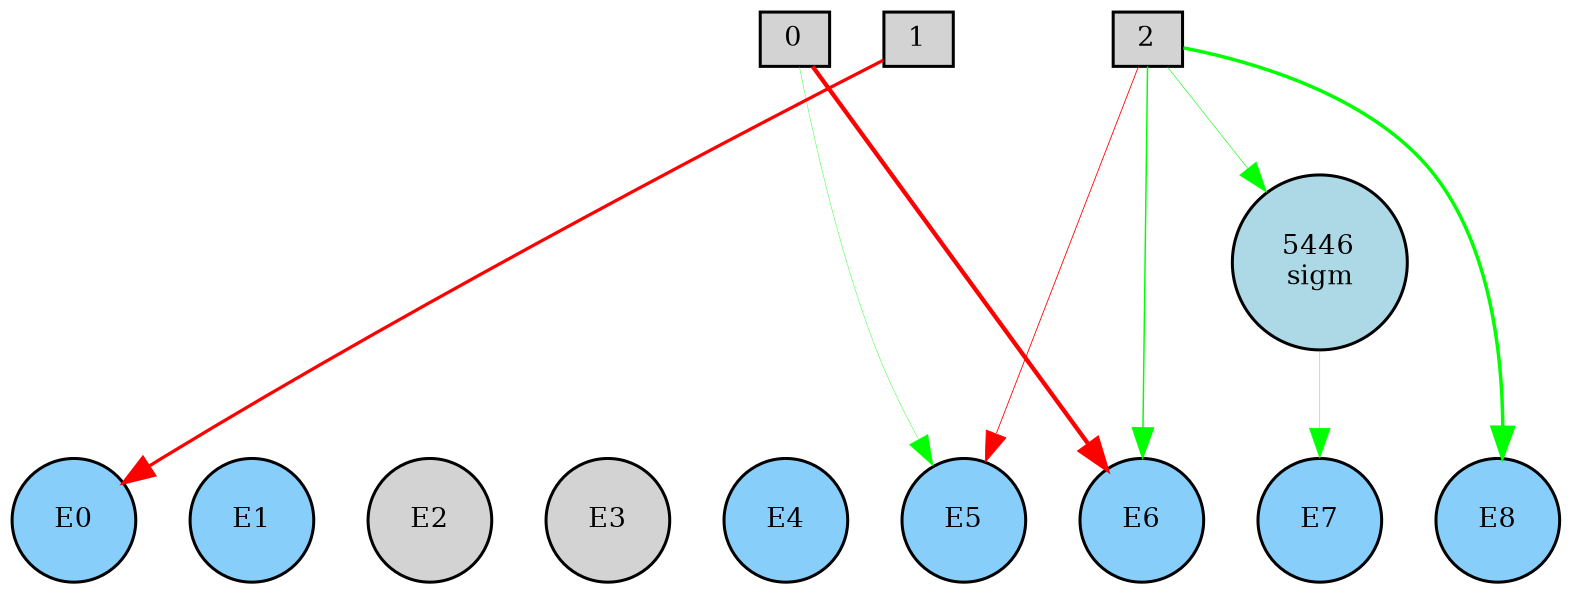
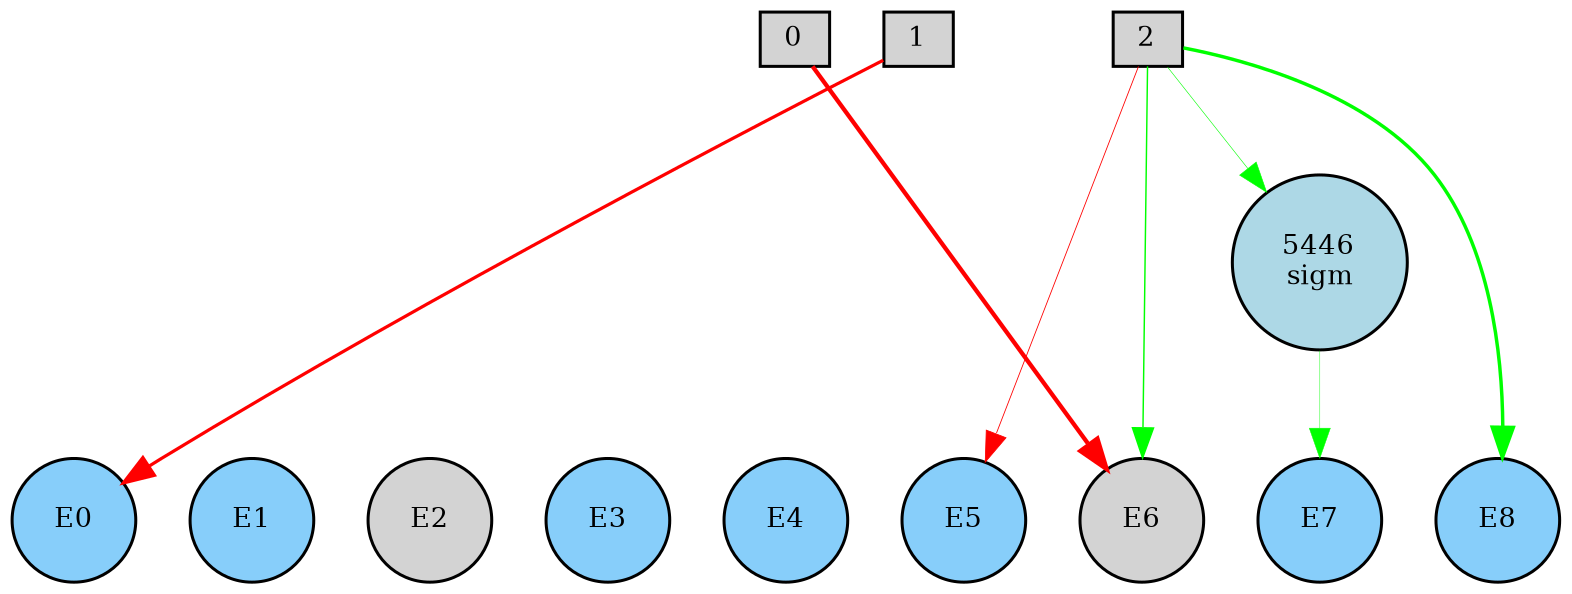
edge "0" -> "E5": removed
node "E3": fillcolor lightgray -> lightskyblue
node "E6": fillcolor lightskyblue -> lightgray
